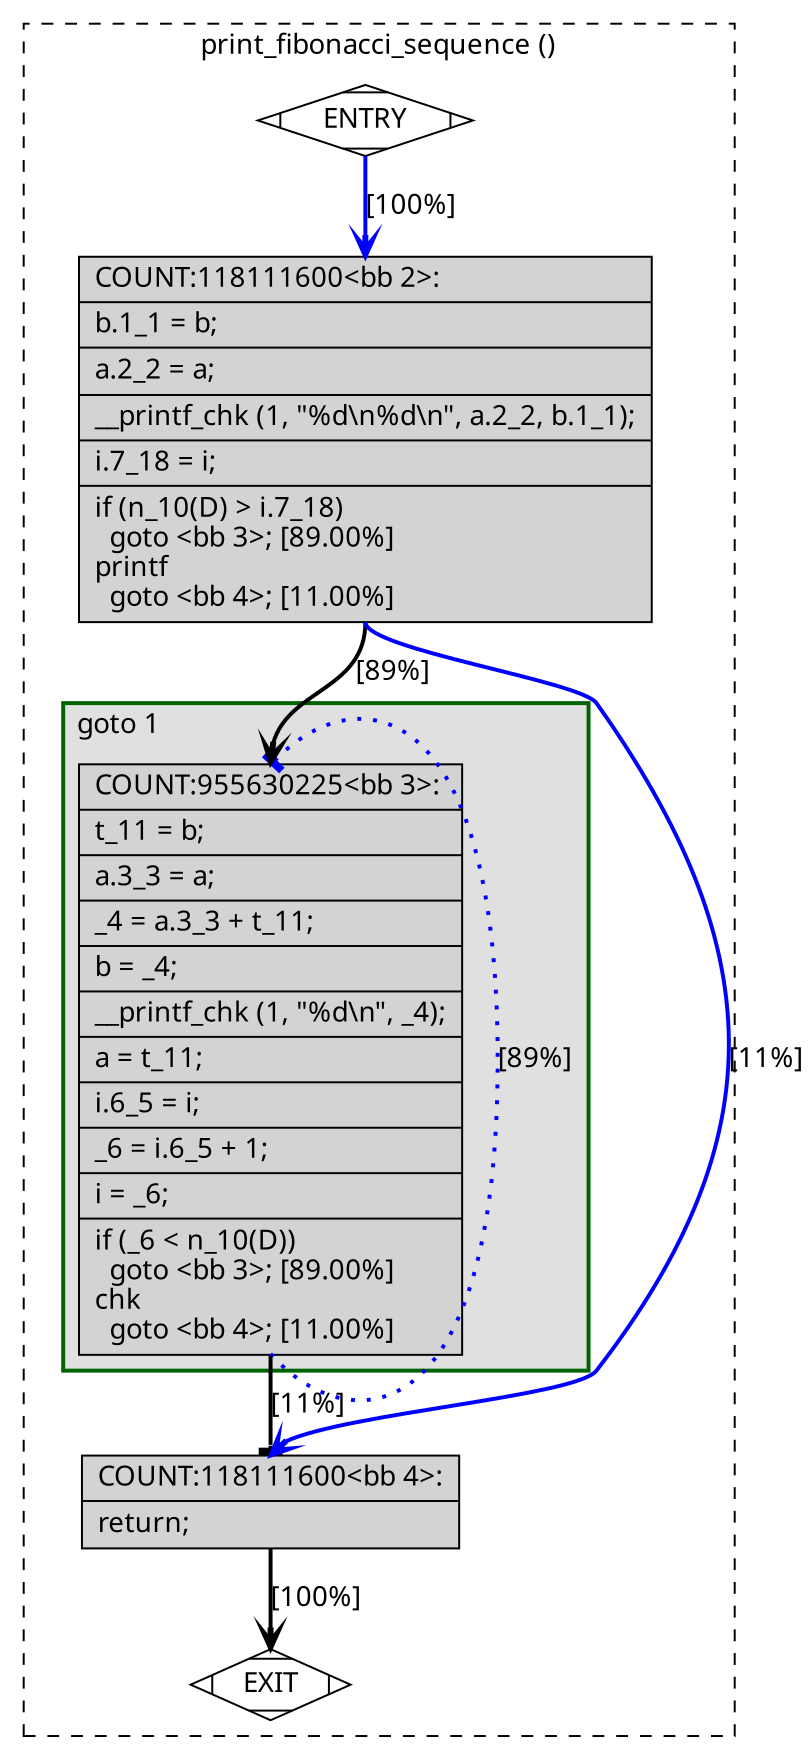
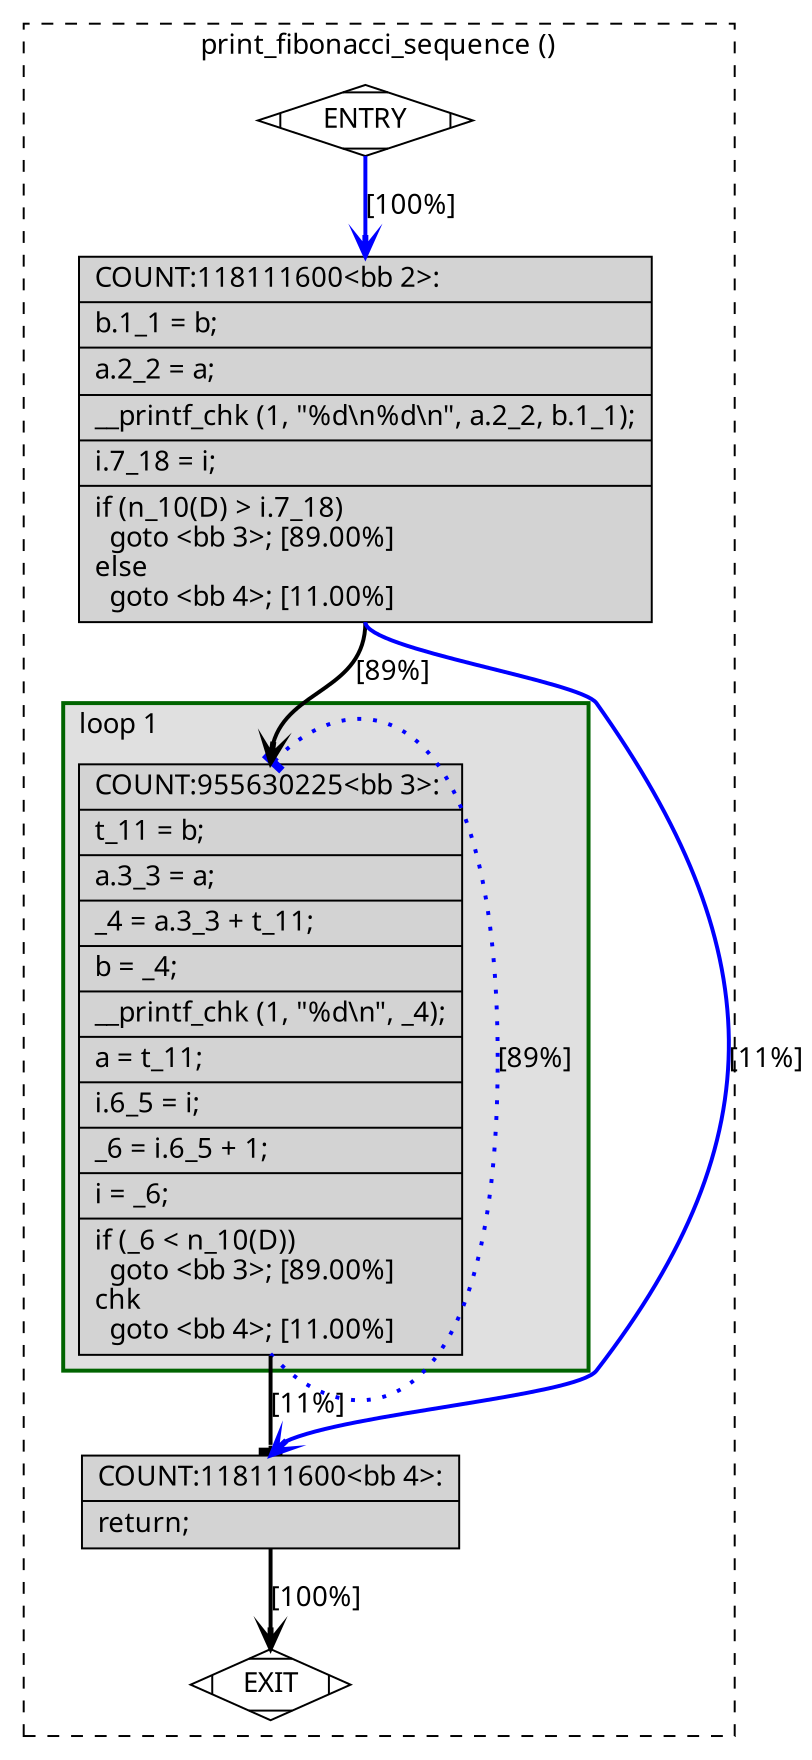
node "COUNT:118111600<bb 2>:": text "printf" -> "else"
cluster "goto 1": label "goto 1" -> "loop 1"
